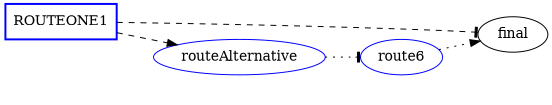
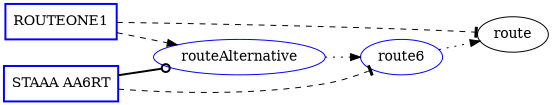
node "final": label "final" -> "route"
edge "routeAlternative" -> "route6": arrowhead tee -> normal
node "STAAA AA6RT": added
